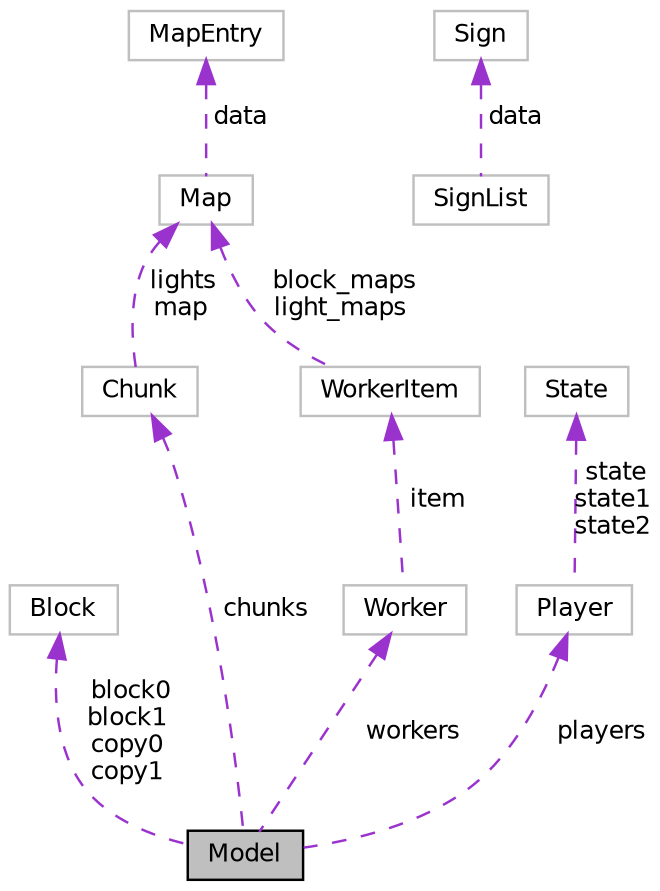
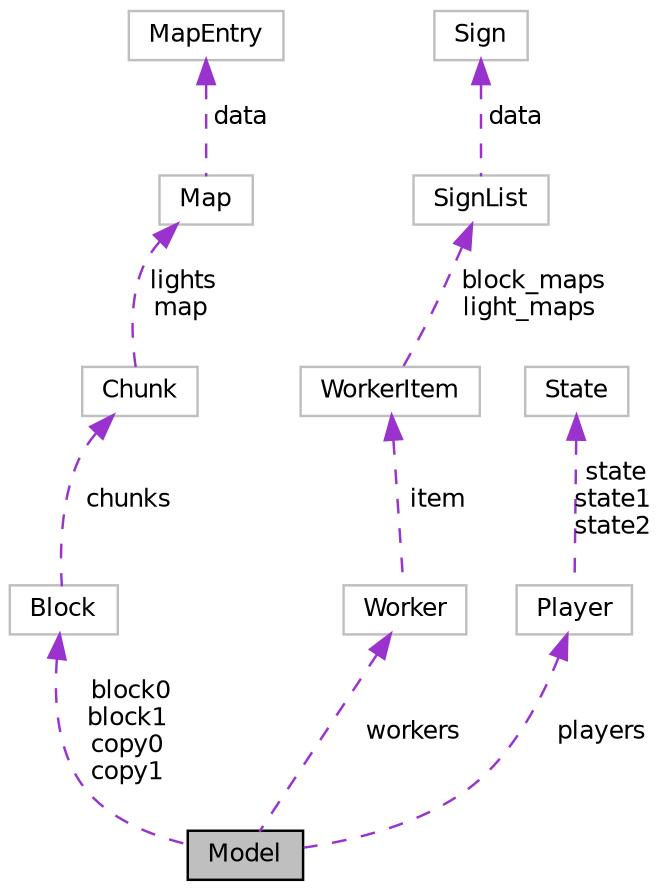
edge "WorkerItem" -> "Map": now "WorkerItem" -> "SignList"
edge "Model" -> "Chunk": now "Block" -> "Chunk"
